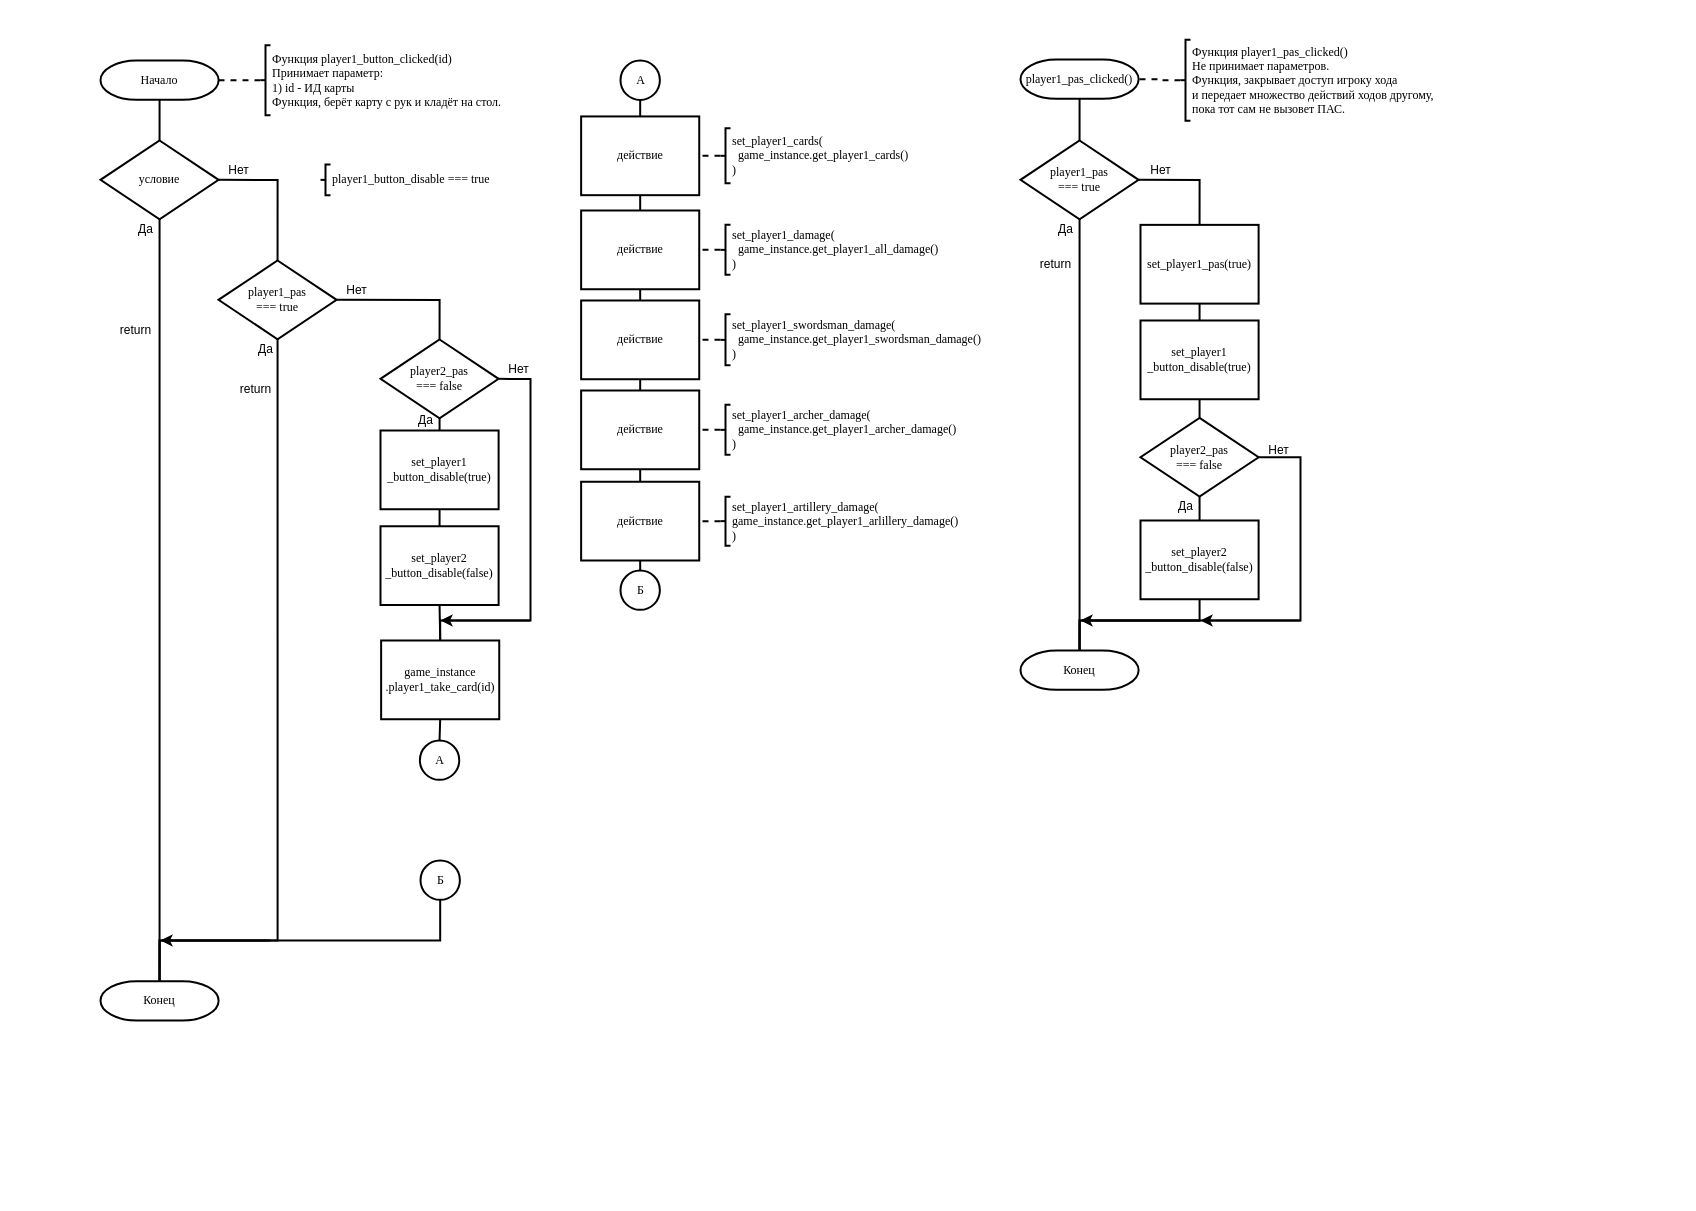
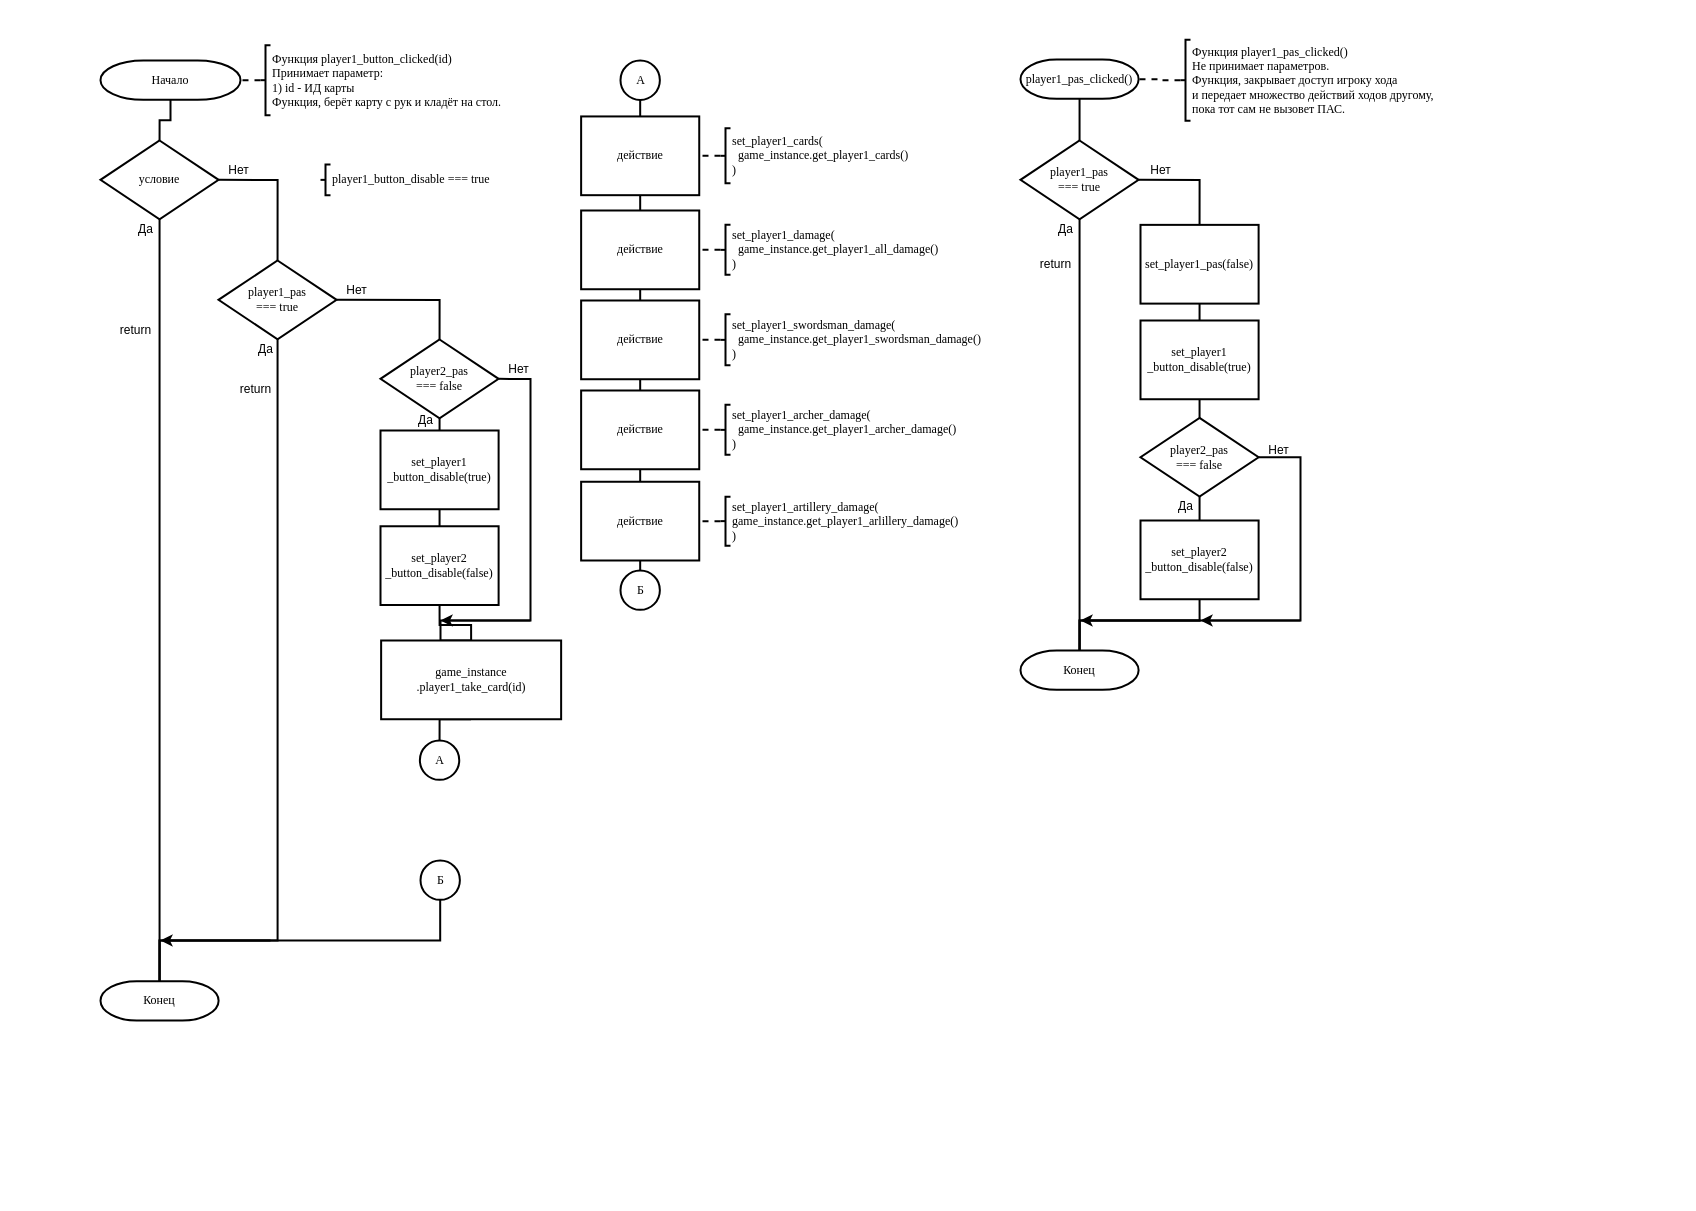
node "Начало": size 118x39 -> 140x39
node "set_player1_pas(true)": label "set_player1_pas(true)" -> "set_player1_pas(false)"
node "game_instance .player1_take_card(id)": size 118x79 -> 180x79
